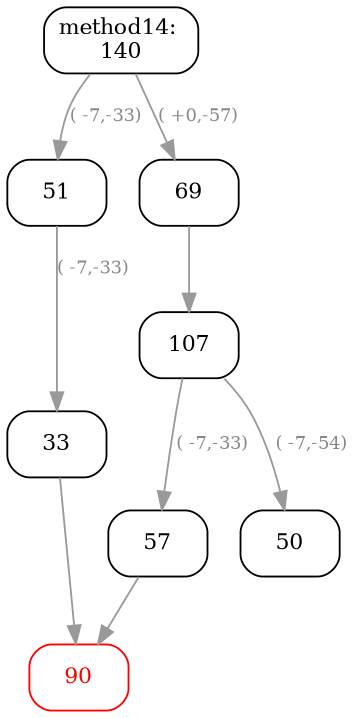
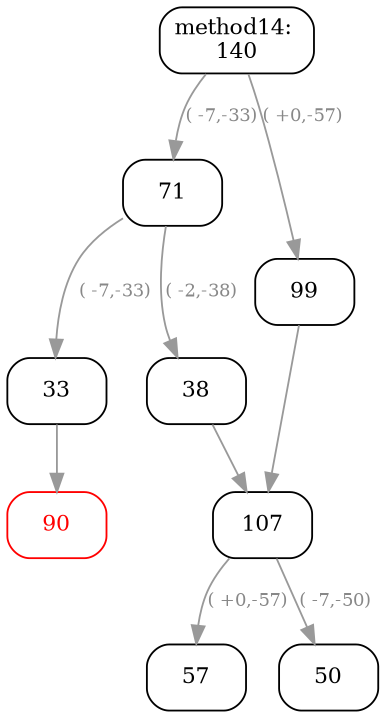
node "51": label "51" -> "71"
node "69": label "69" -> "99"
node "38": added
edge "107" -> "57": label "( -7,-33)" -> "( +0,-57)"
edge "107" -> "50": label "( -7,-54)" -> "( -7,-50)"
edge "57" -> "90": removed
